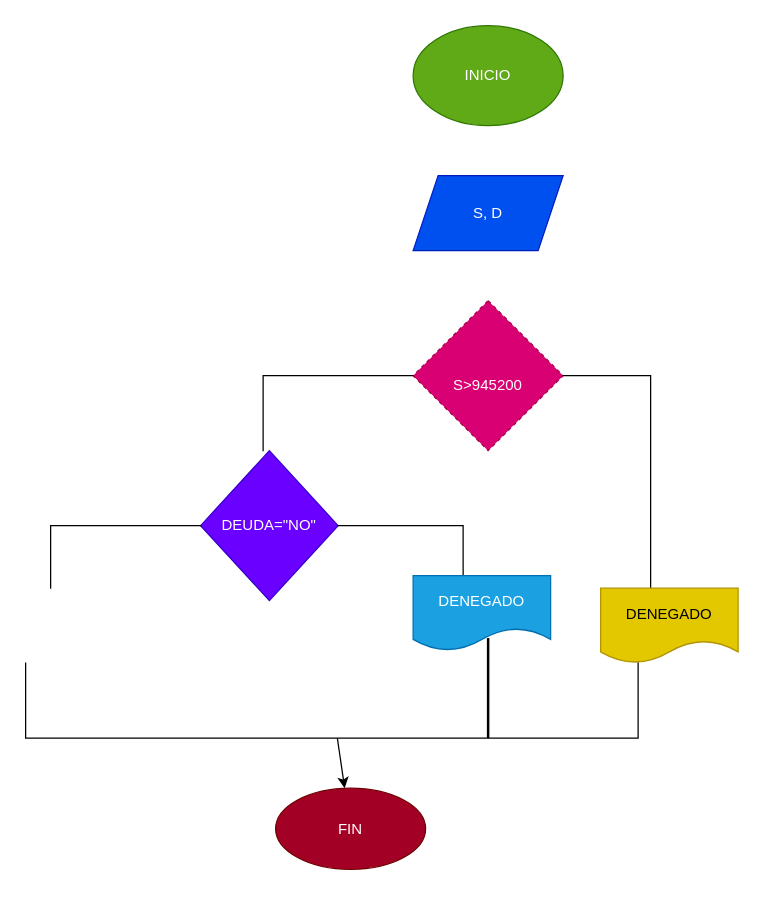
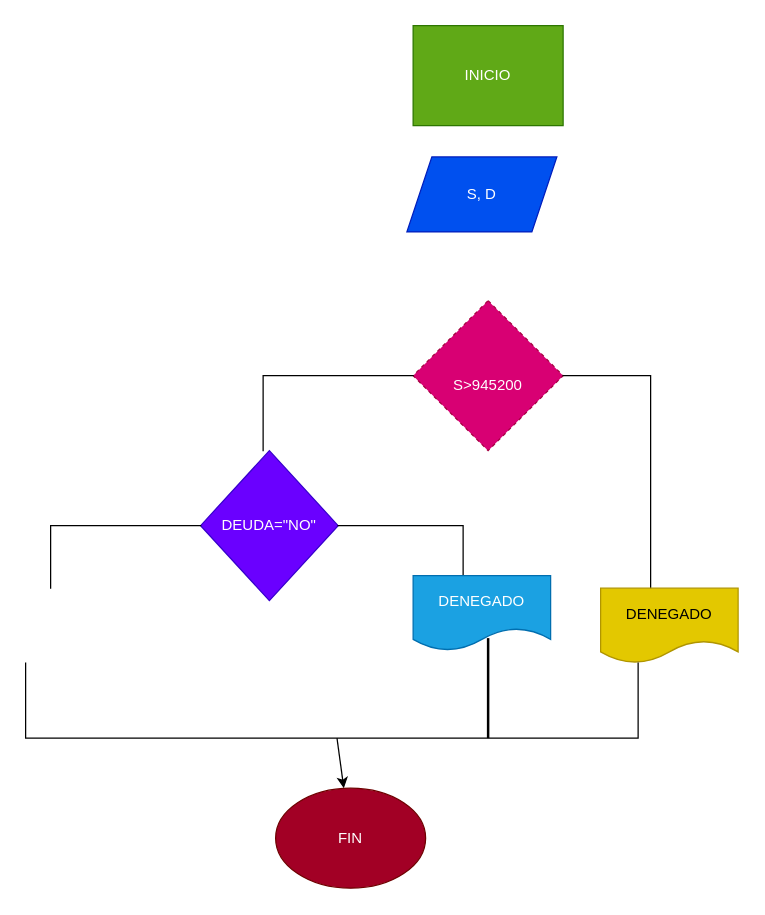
node "INICIO": shape ellipse -> rectangle
node "S, D": moved (488, 213) -> (482, 194)
node "FIN": size 150x81 -> 150x100
